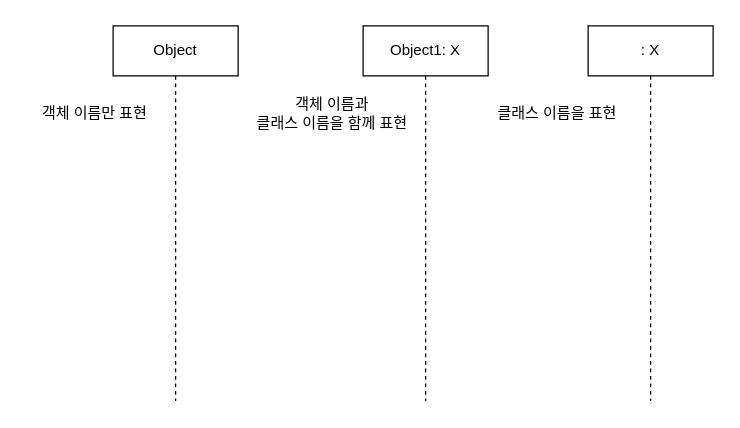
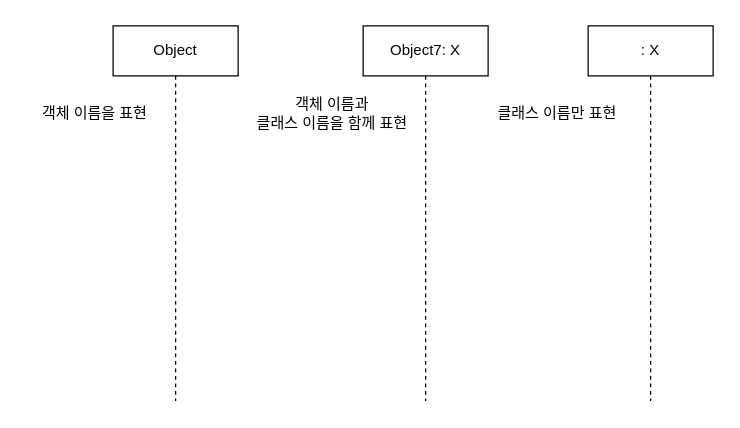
node "Object1: X": label "Object1: X" -> "Object7: X"
node "객체 이름만 표현": label "객체 이름만 표현" -> "객체 이름을 표현"
node "클래스 이름을 표현": label "클래스 이름을 표현" -> "클래스 이름만 표현"
